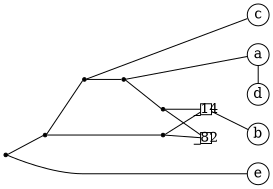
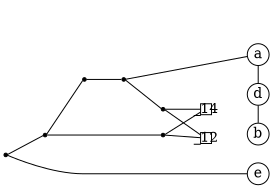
node "c": removed
edge "_14" -- "b": now "d" -- "b"
node "_82": label "_82" -> "_12"
